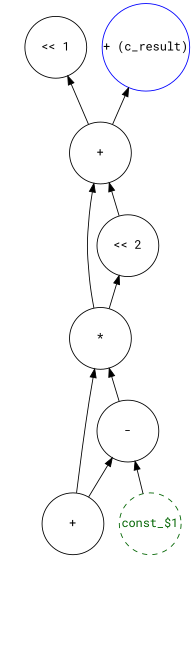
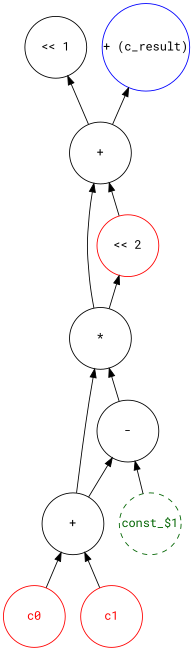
node "<< 2": color black -> red
node "c0": added
node "c1": added
